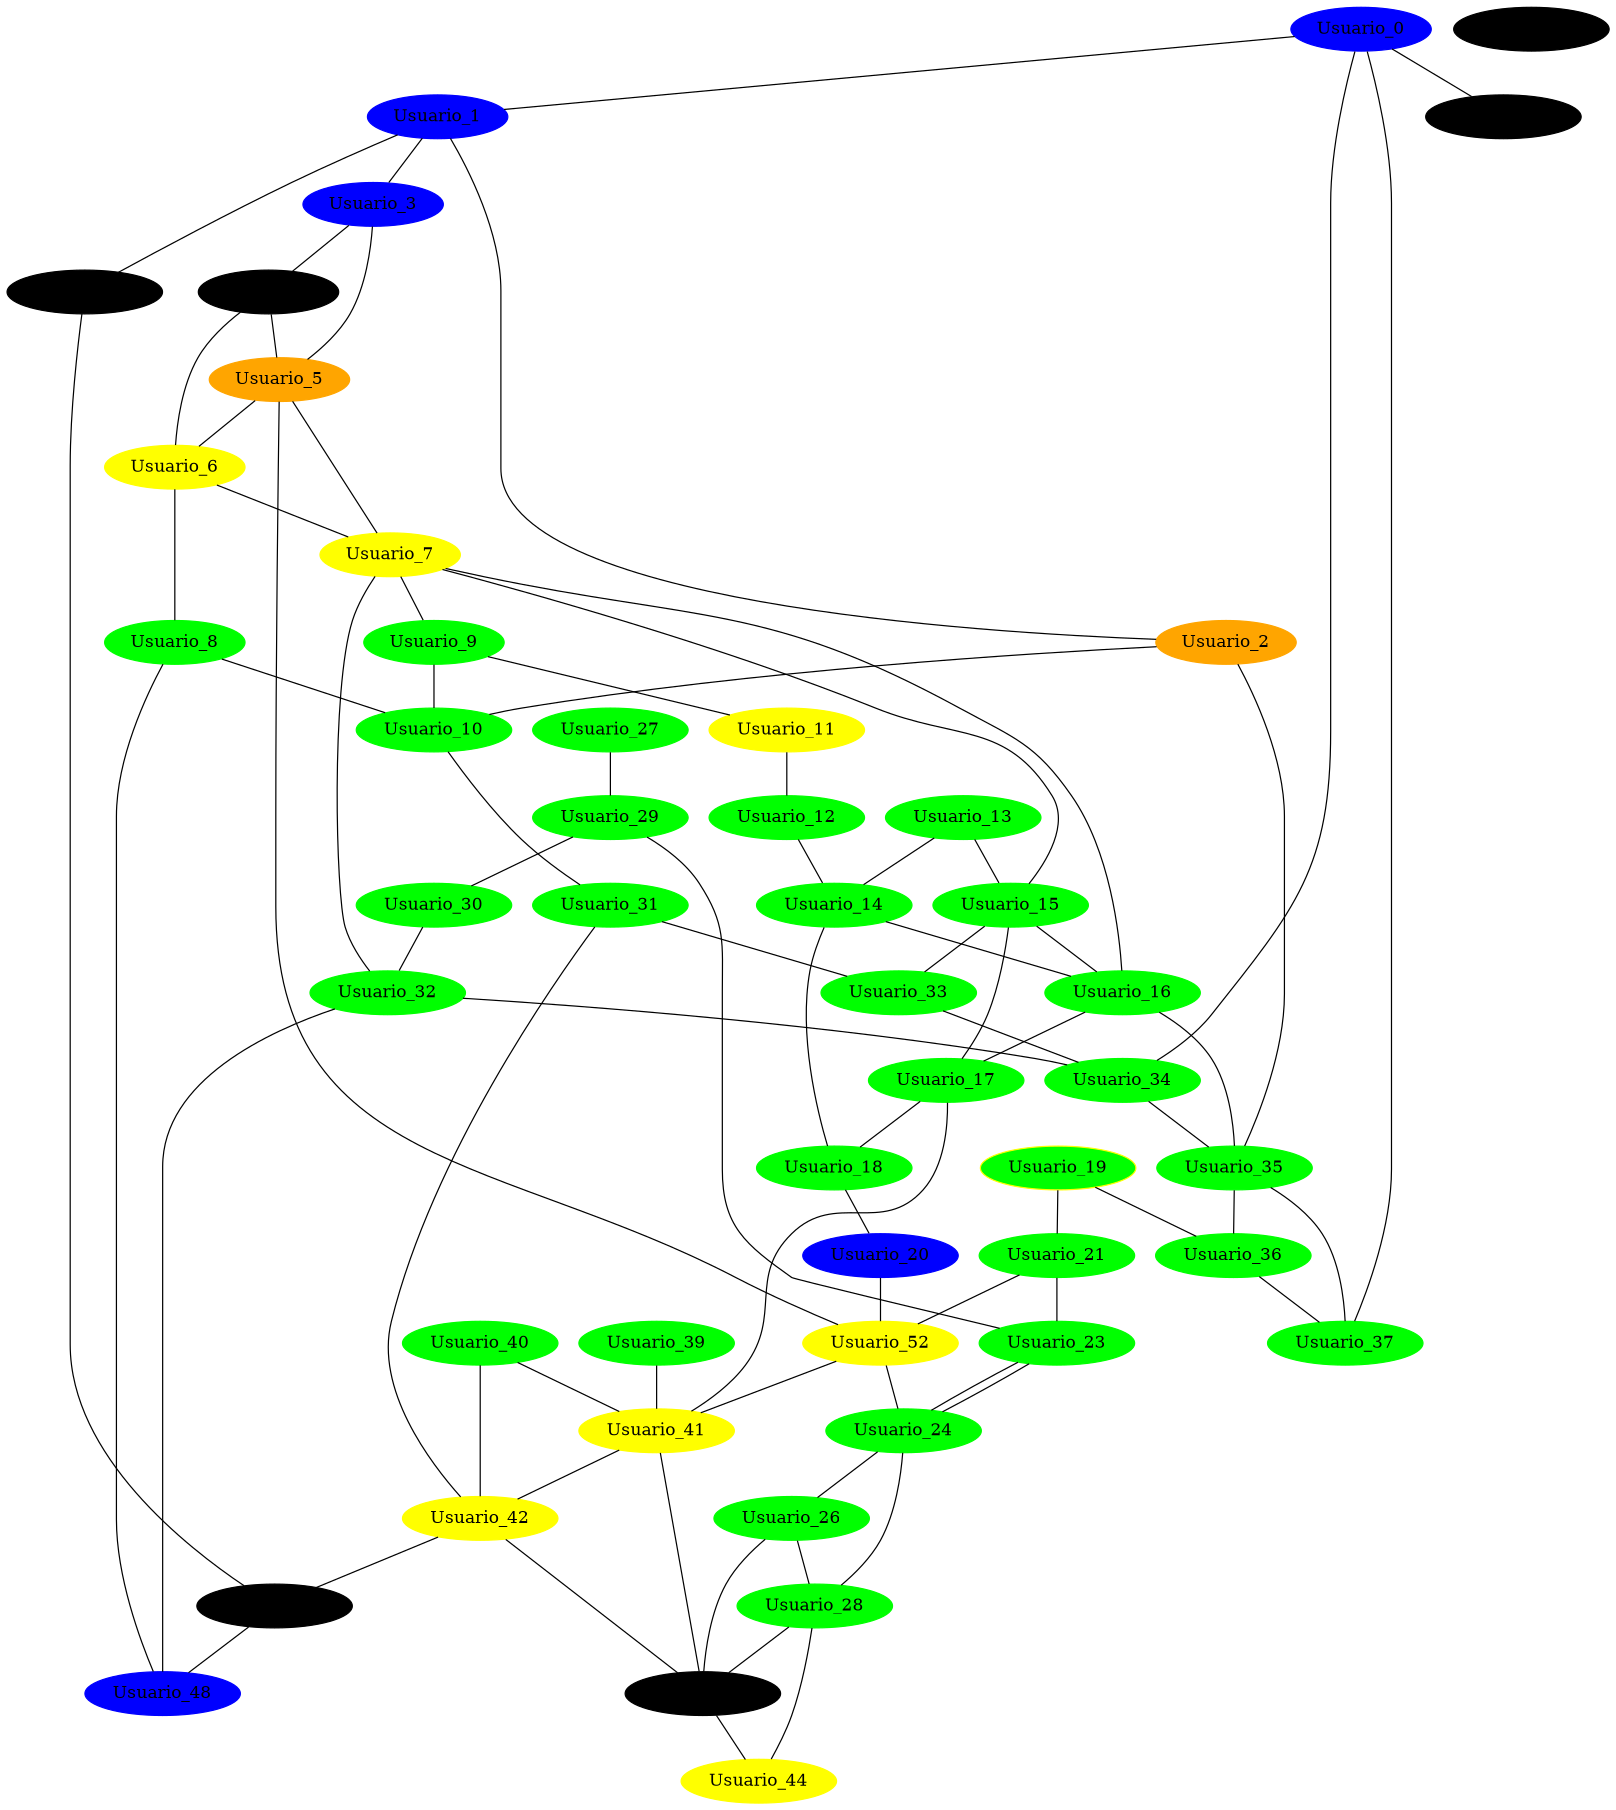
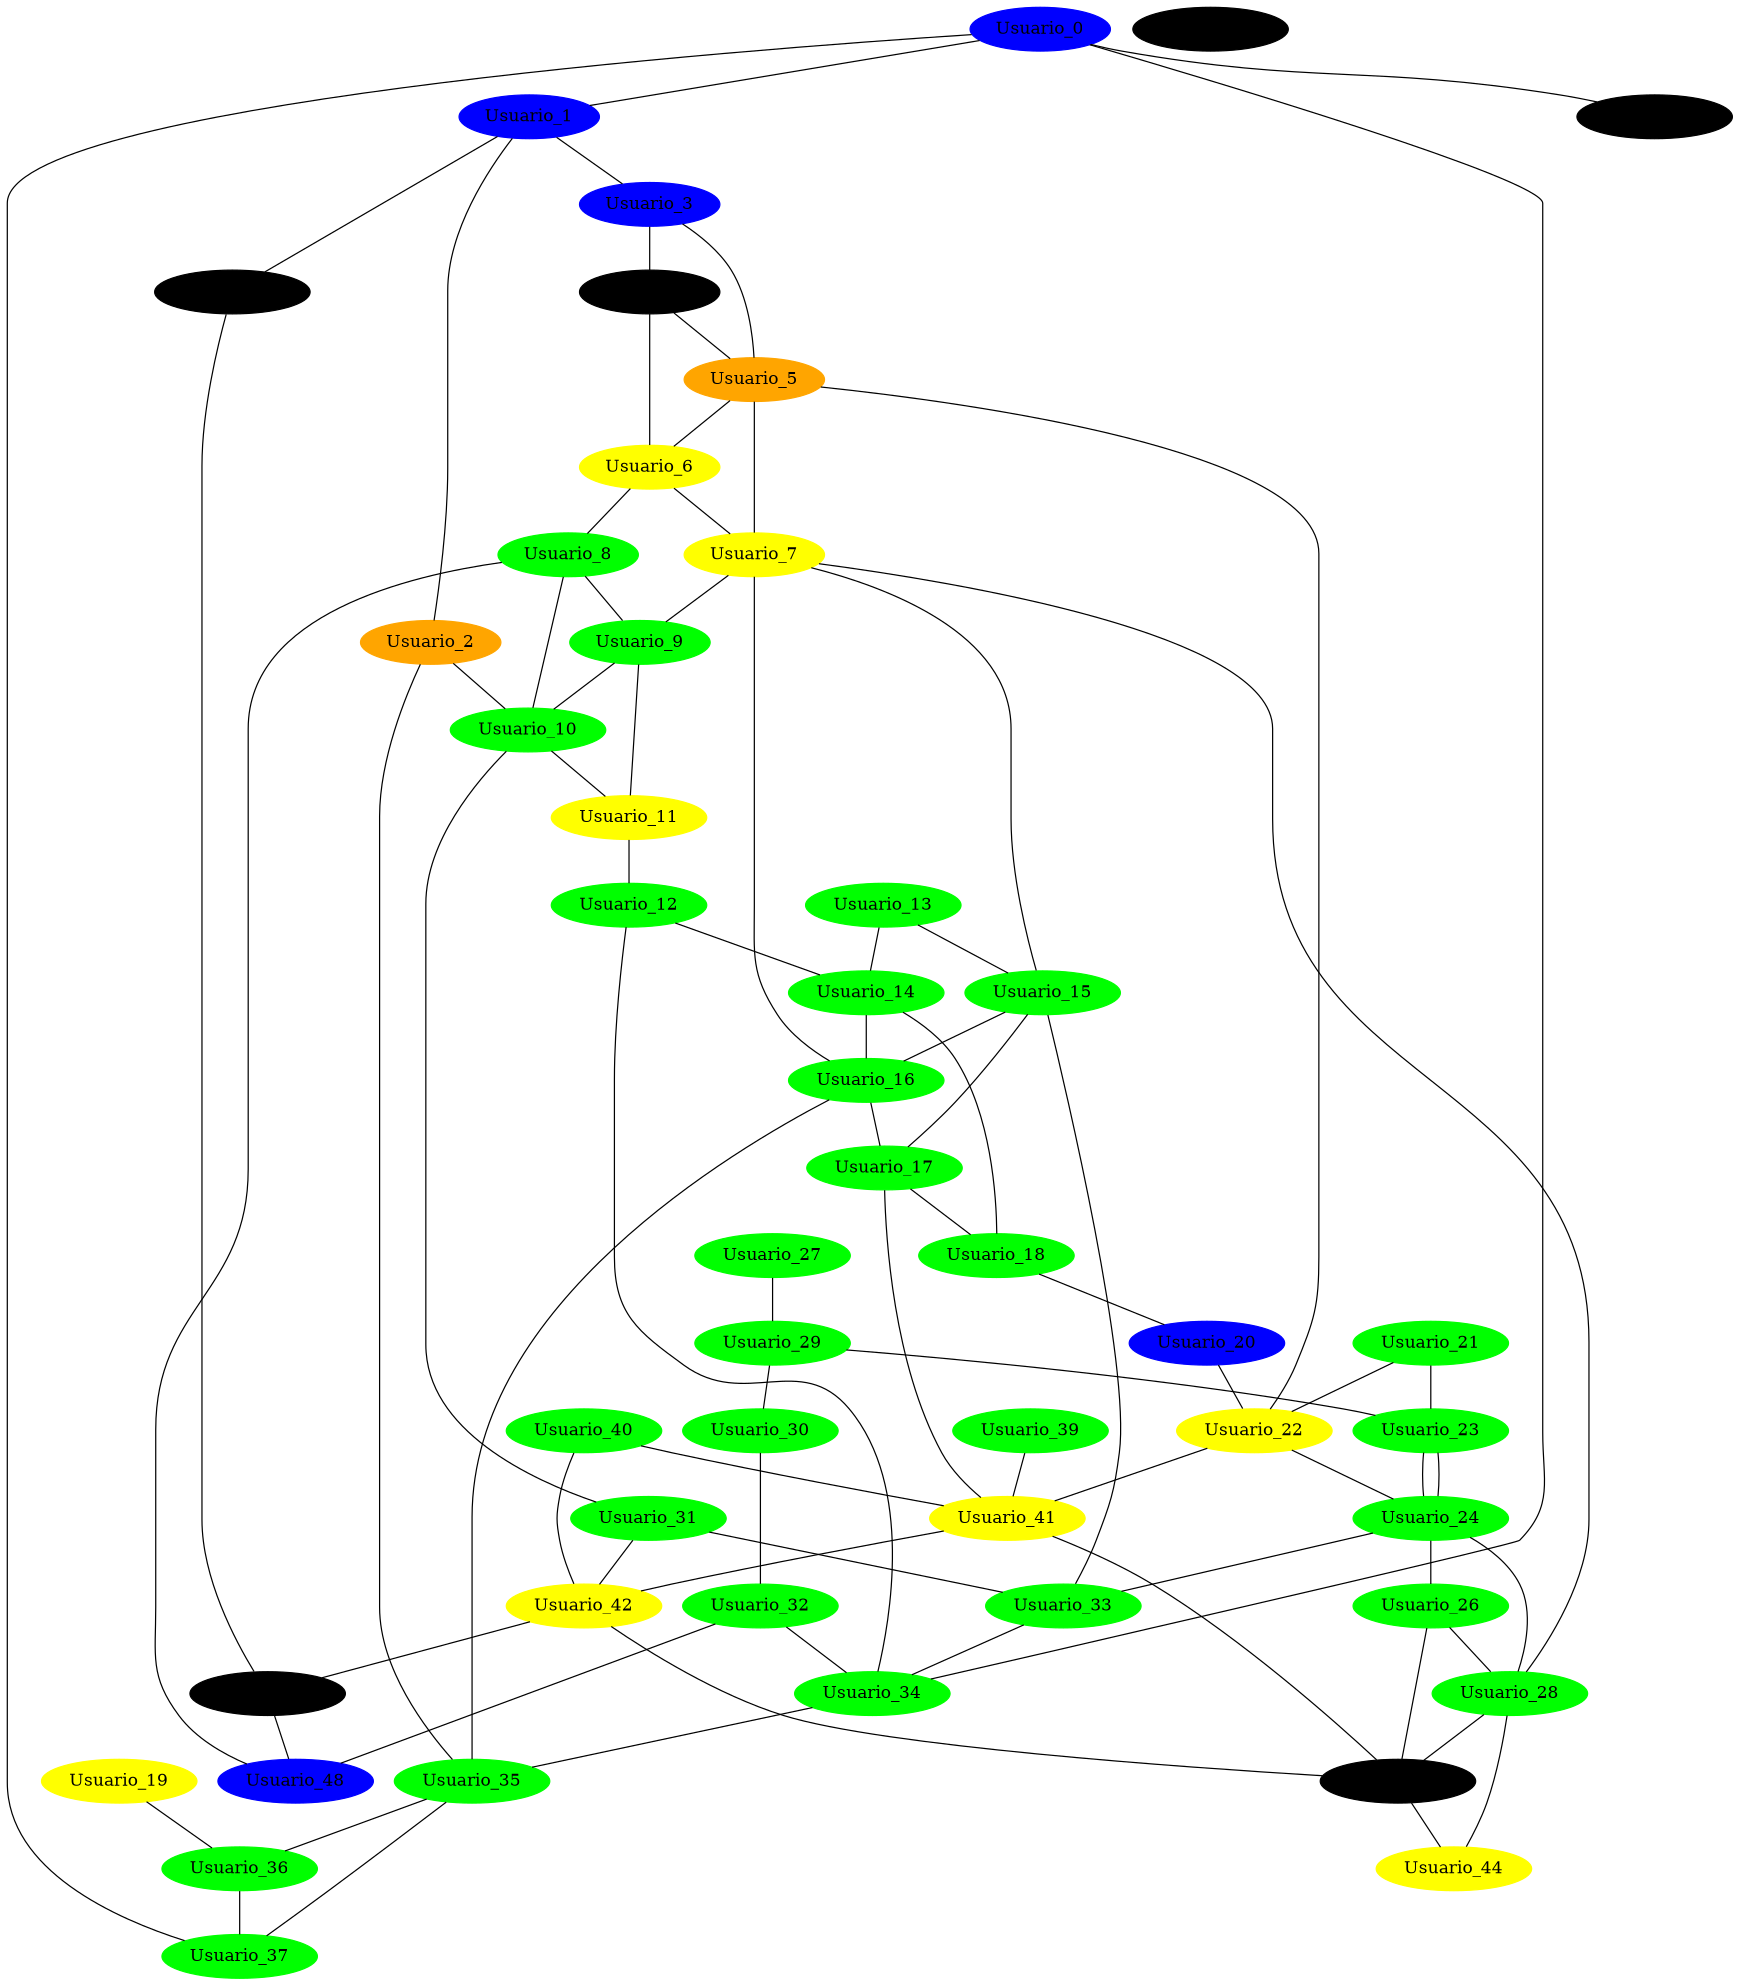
edge "Usuario_8" -- "Usuario_9": added
edge "Usuario_7" -- "Usuario_32": now "Usuario_7" -- "Usuario_28"
edge "Usuario_10" -- "Usuario_11": added
node "Usuario_19": fillcolor green -> yellow
edge "Usuario_19" -- "Usuario_21": removed
node "Usuario_52": label "Usuario_52" -> "Usuario_22"
edge "Usuario_12" -- "Usuario_34": added
edge "Usuario_24" -- "Usuario_33": added
